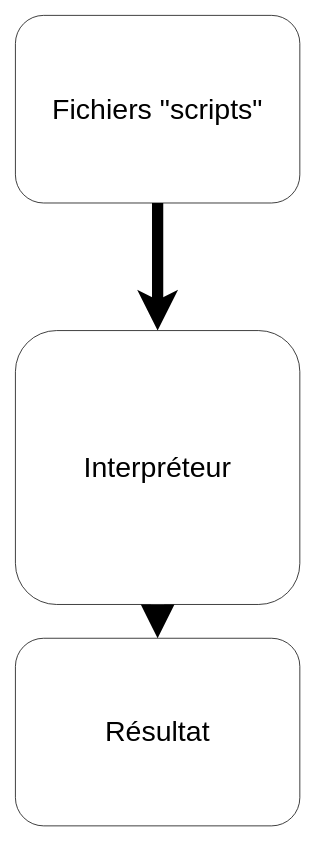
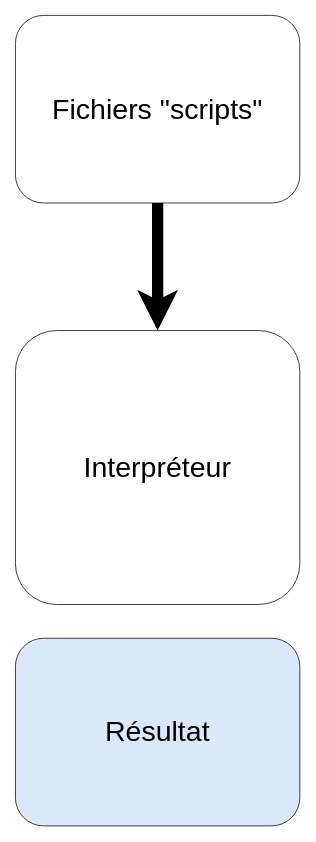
edge "Interpréteur" -> "Résultat": removed
node "Résultat": fillcolor #ffffff -> #dae8fc
